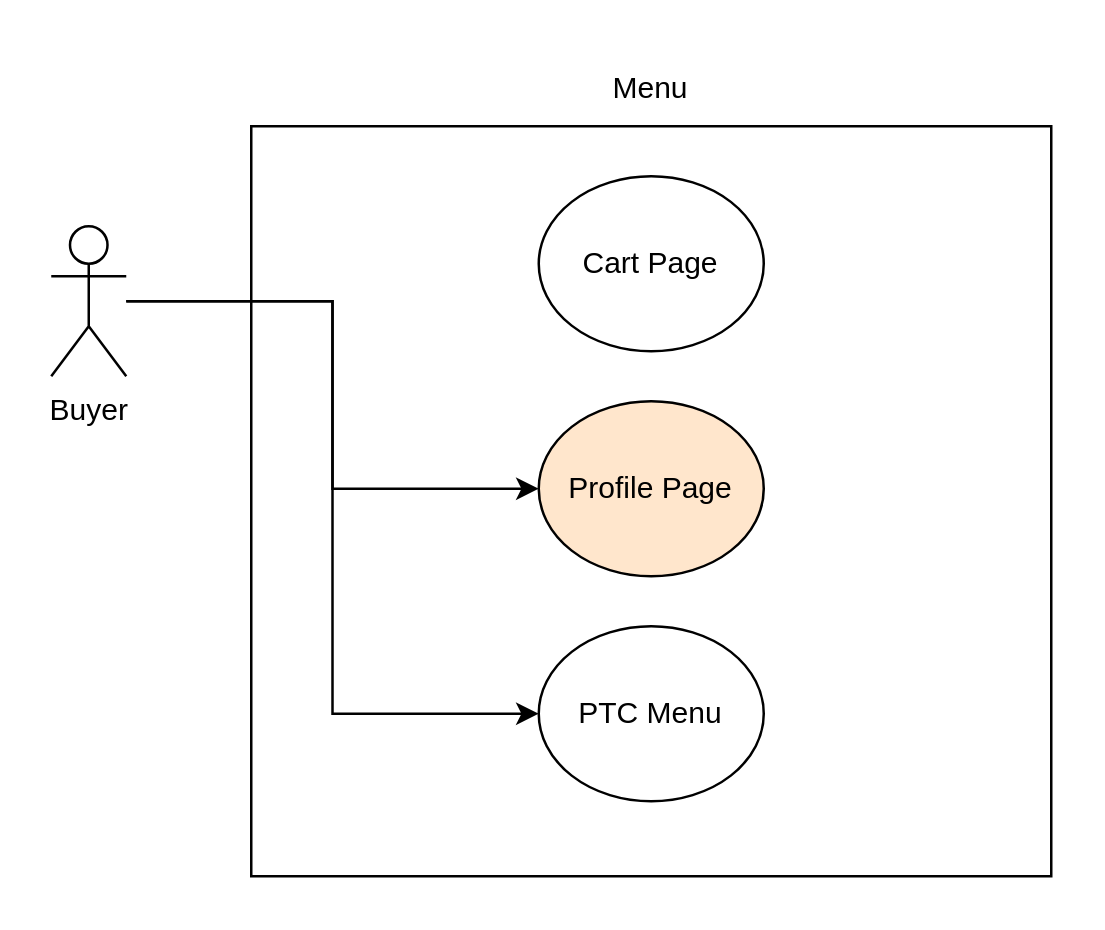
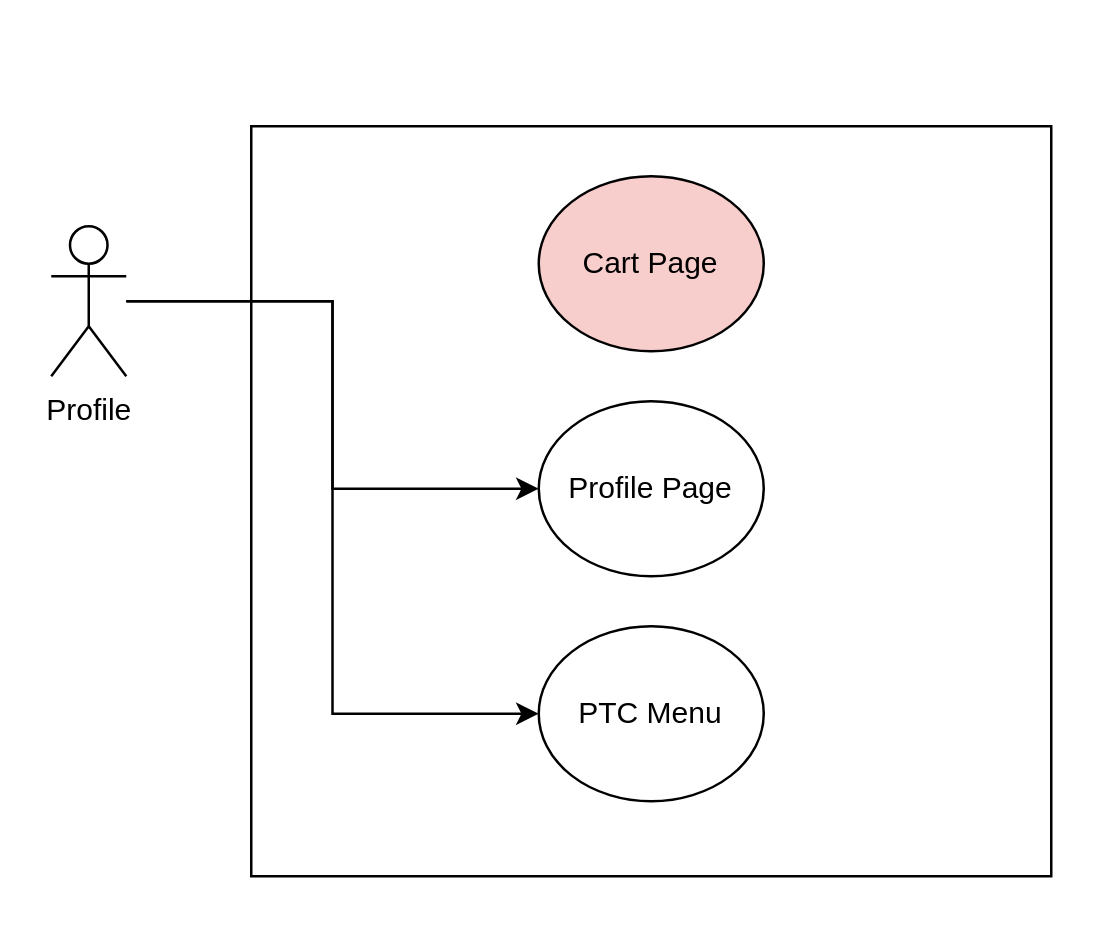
node "Menu": removed
node "Cart Page": fillcolor #ffffff -> #f8cecc
node "Buyer": label "Buyer" -> "Profile"
node "Profile Page": fillcolor #ffe6cc -> #ffffff
